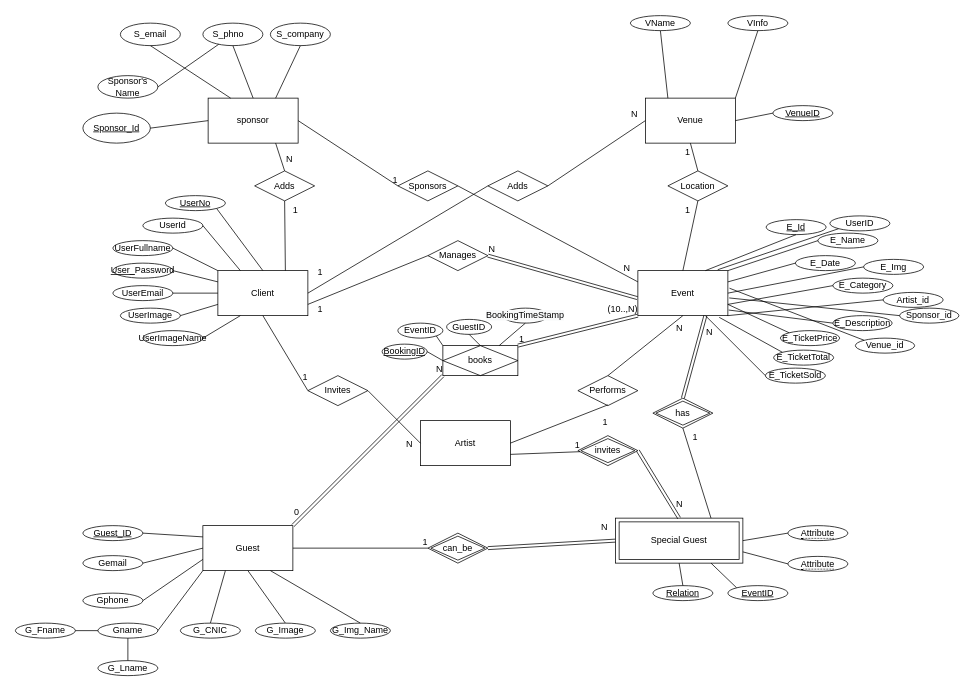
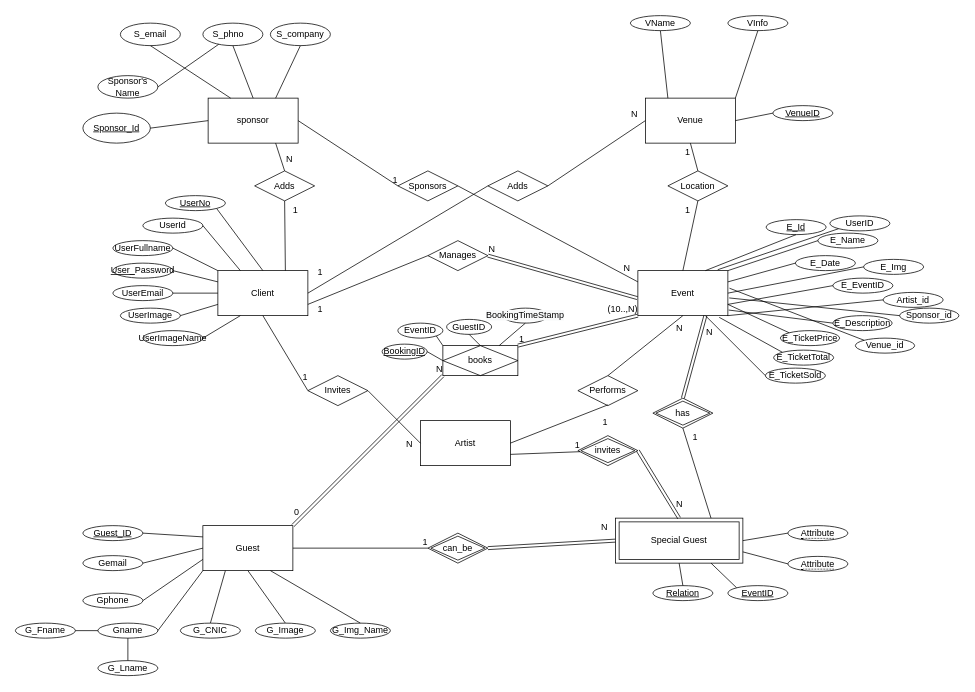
node "E_Category": label "E_Category" -> "E_EventID"
